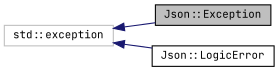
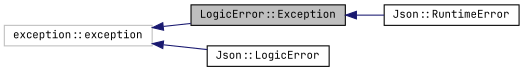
node "Json::Exception": label "Json::Exception" -> "LogicError::Exception"
node "Json::RuntimeError": added
node "std::exception": label "std::exception" -> "exception::exception"
